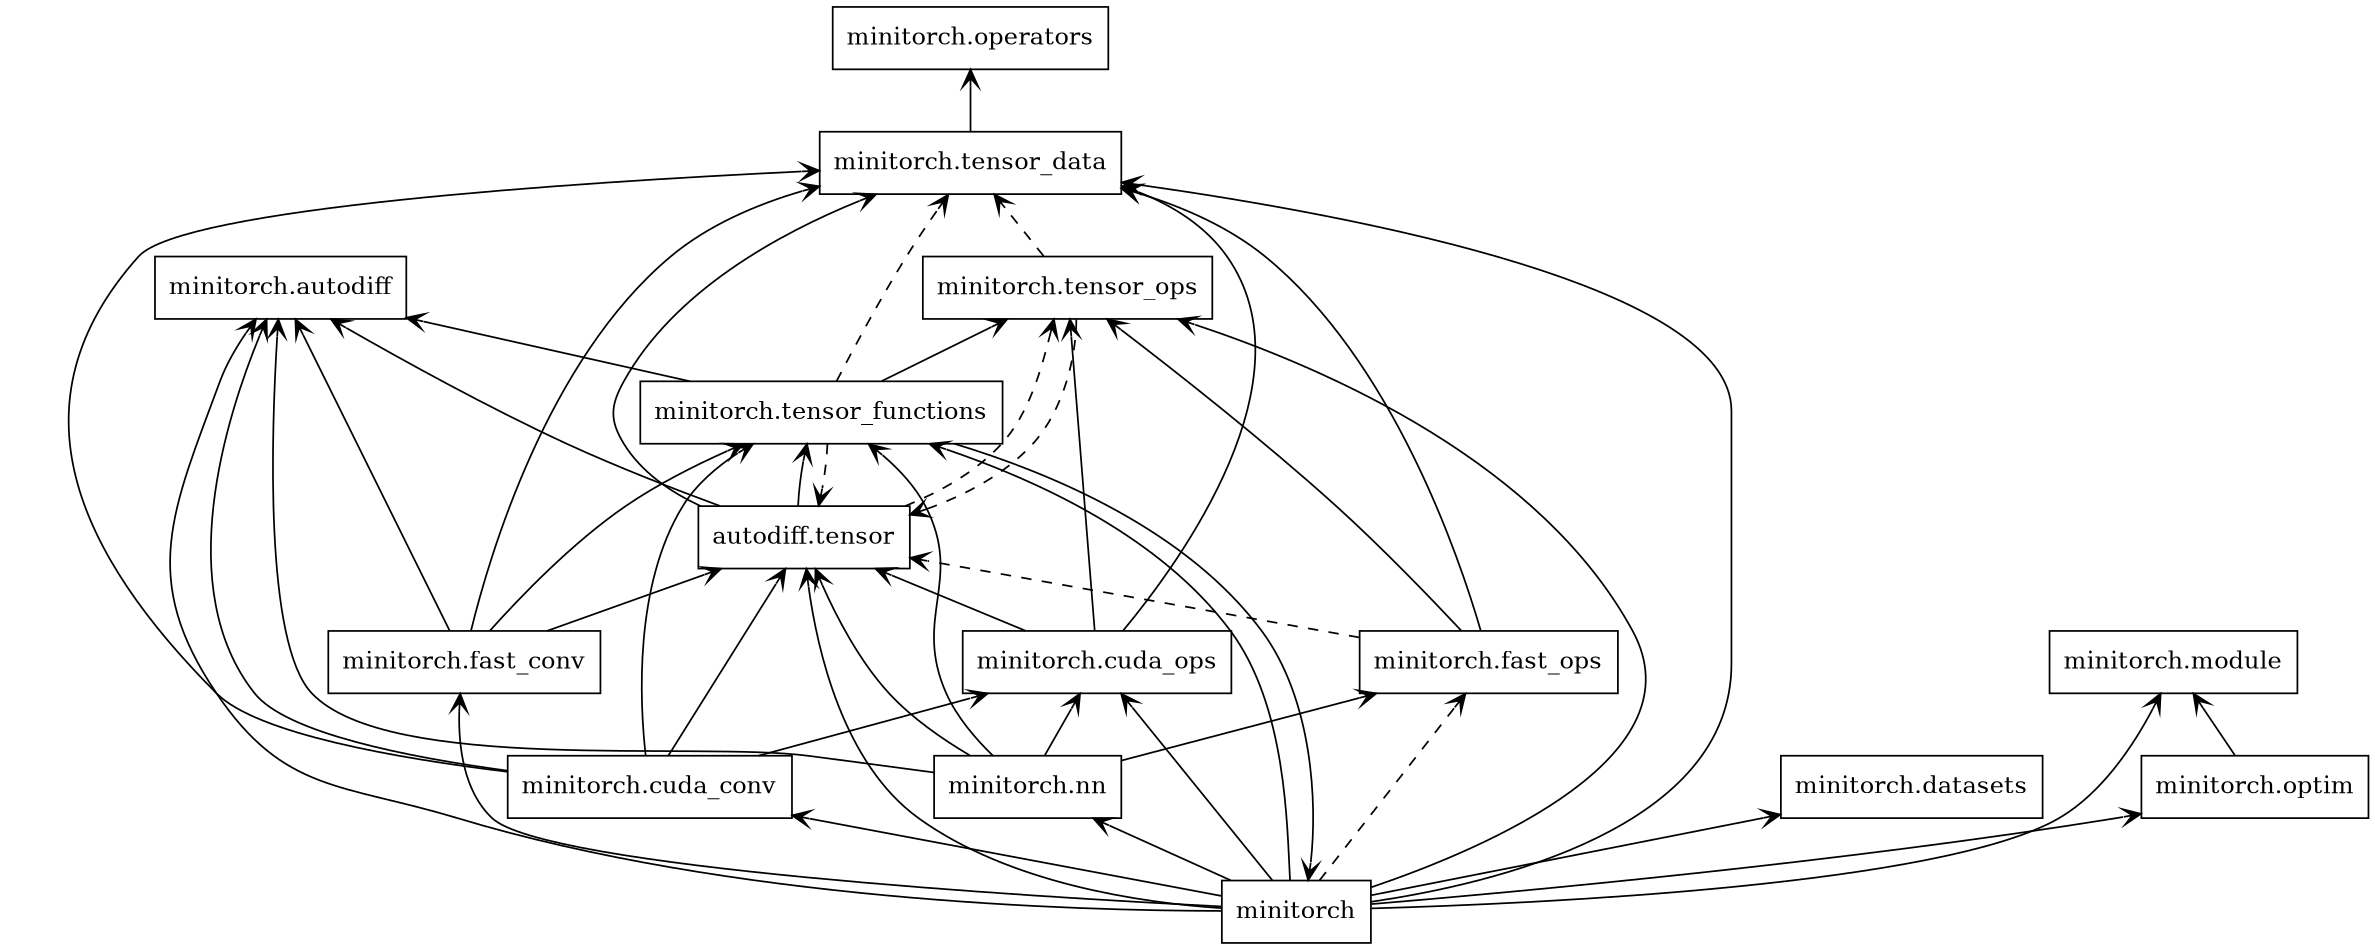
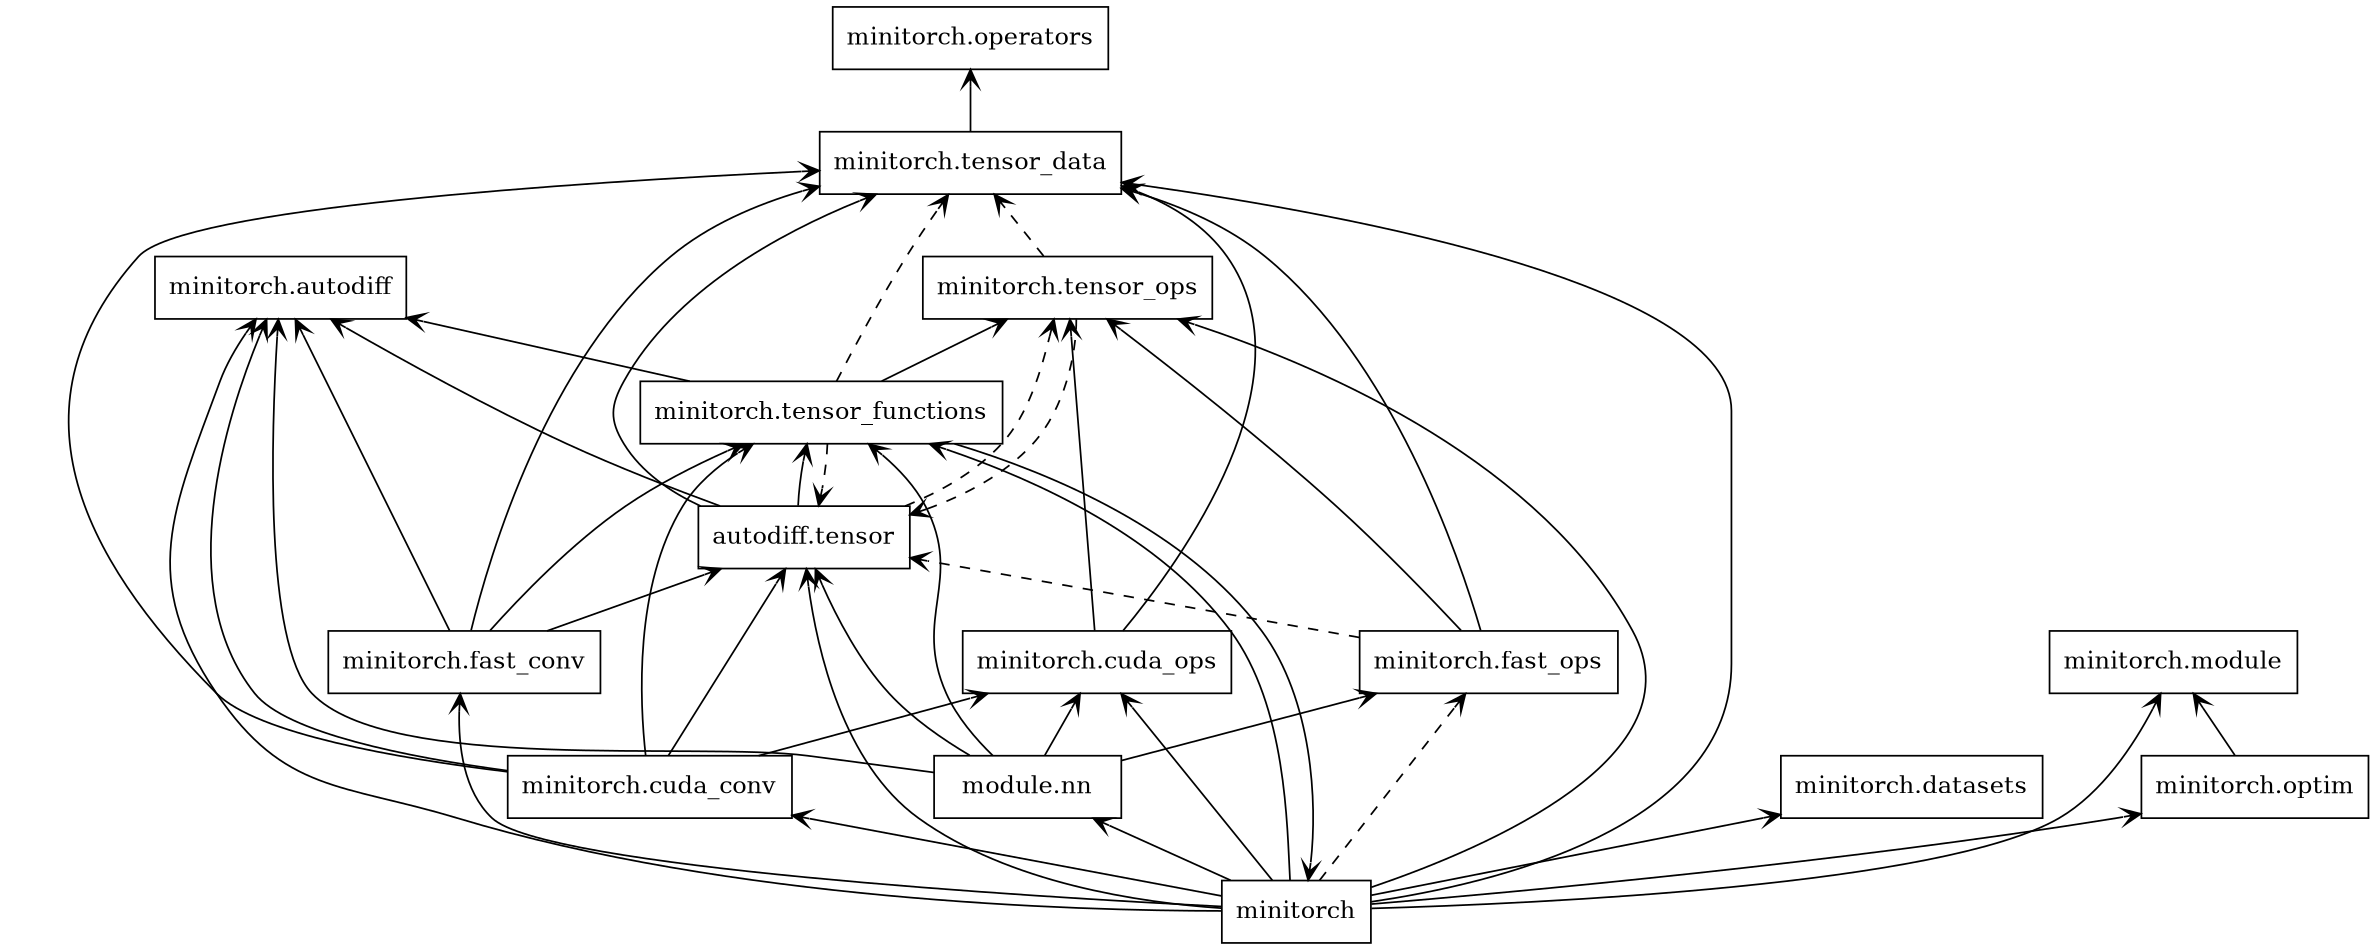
edge "minitorch.cuda_ops" -> "autodiff.tensor": removed
node "minitorch.nn": label "minitorch.nn" -> "module.nn"
